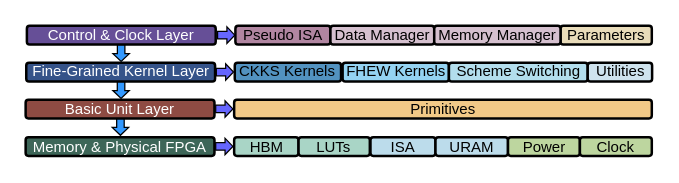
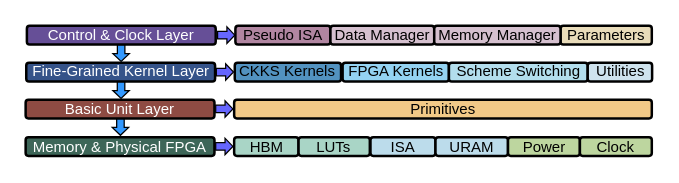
node "FHEW Kernels": label "FHEW Kernels" -> "FPGA Kernels"
